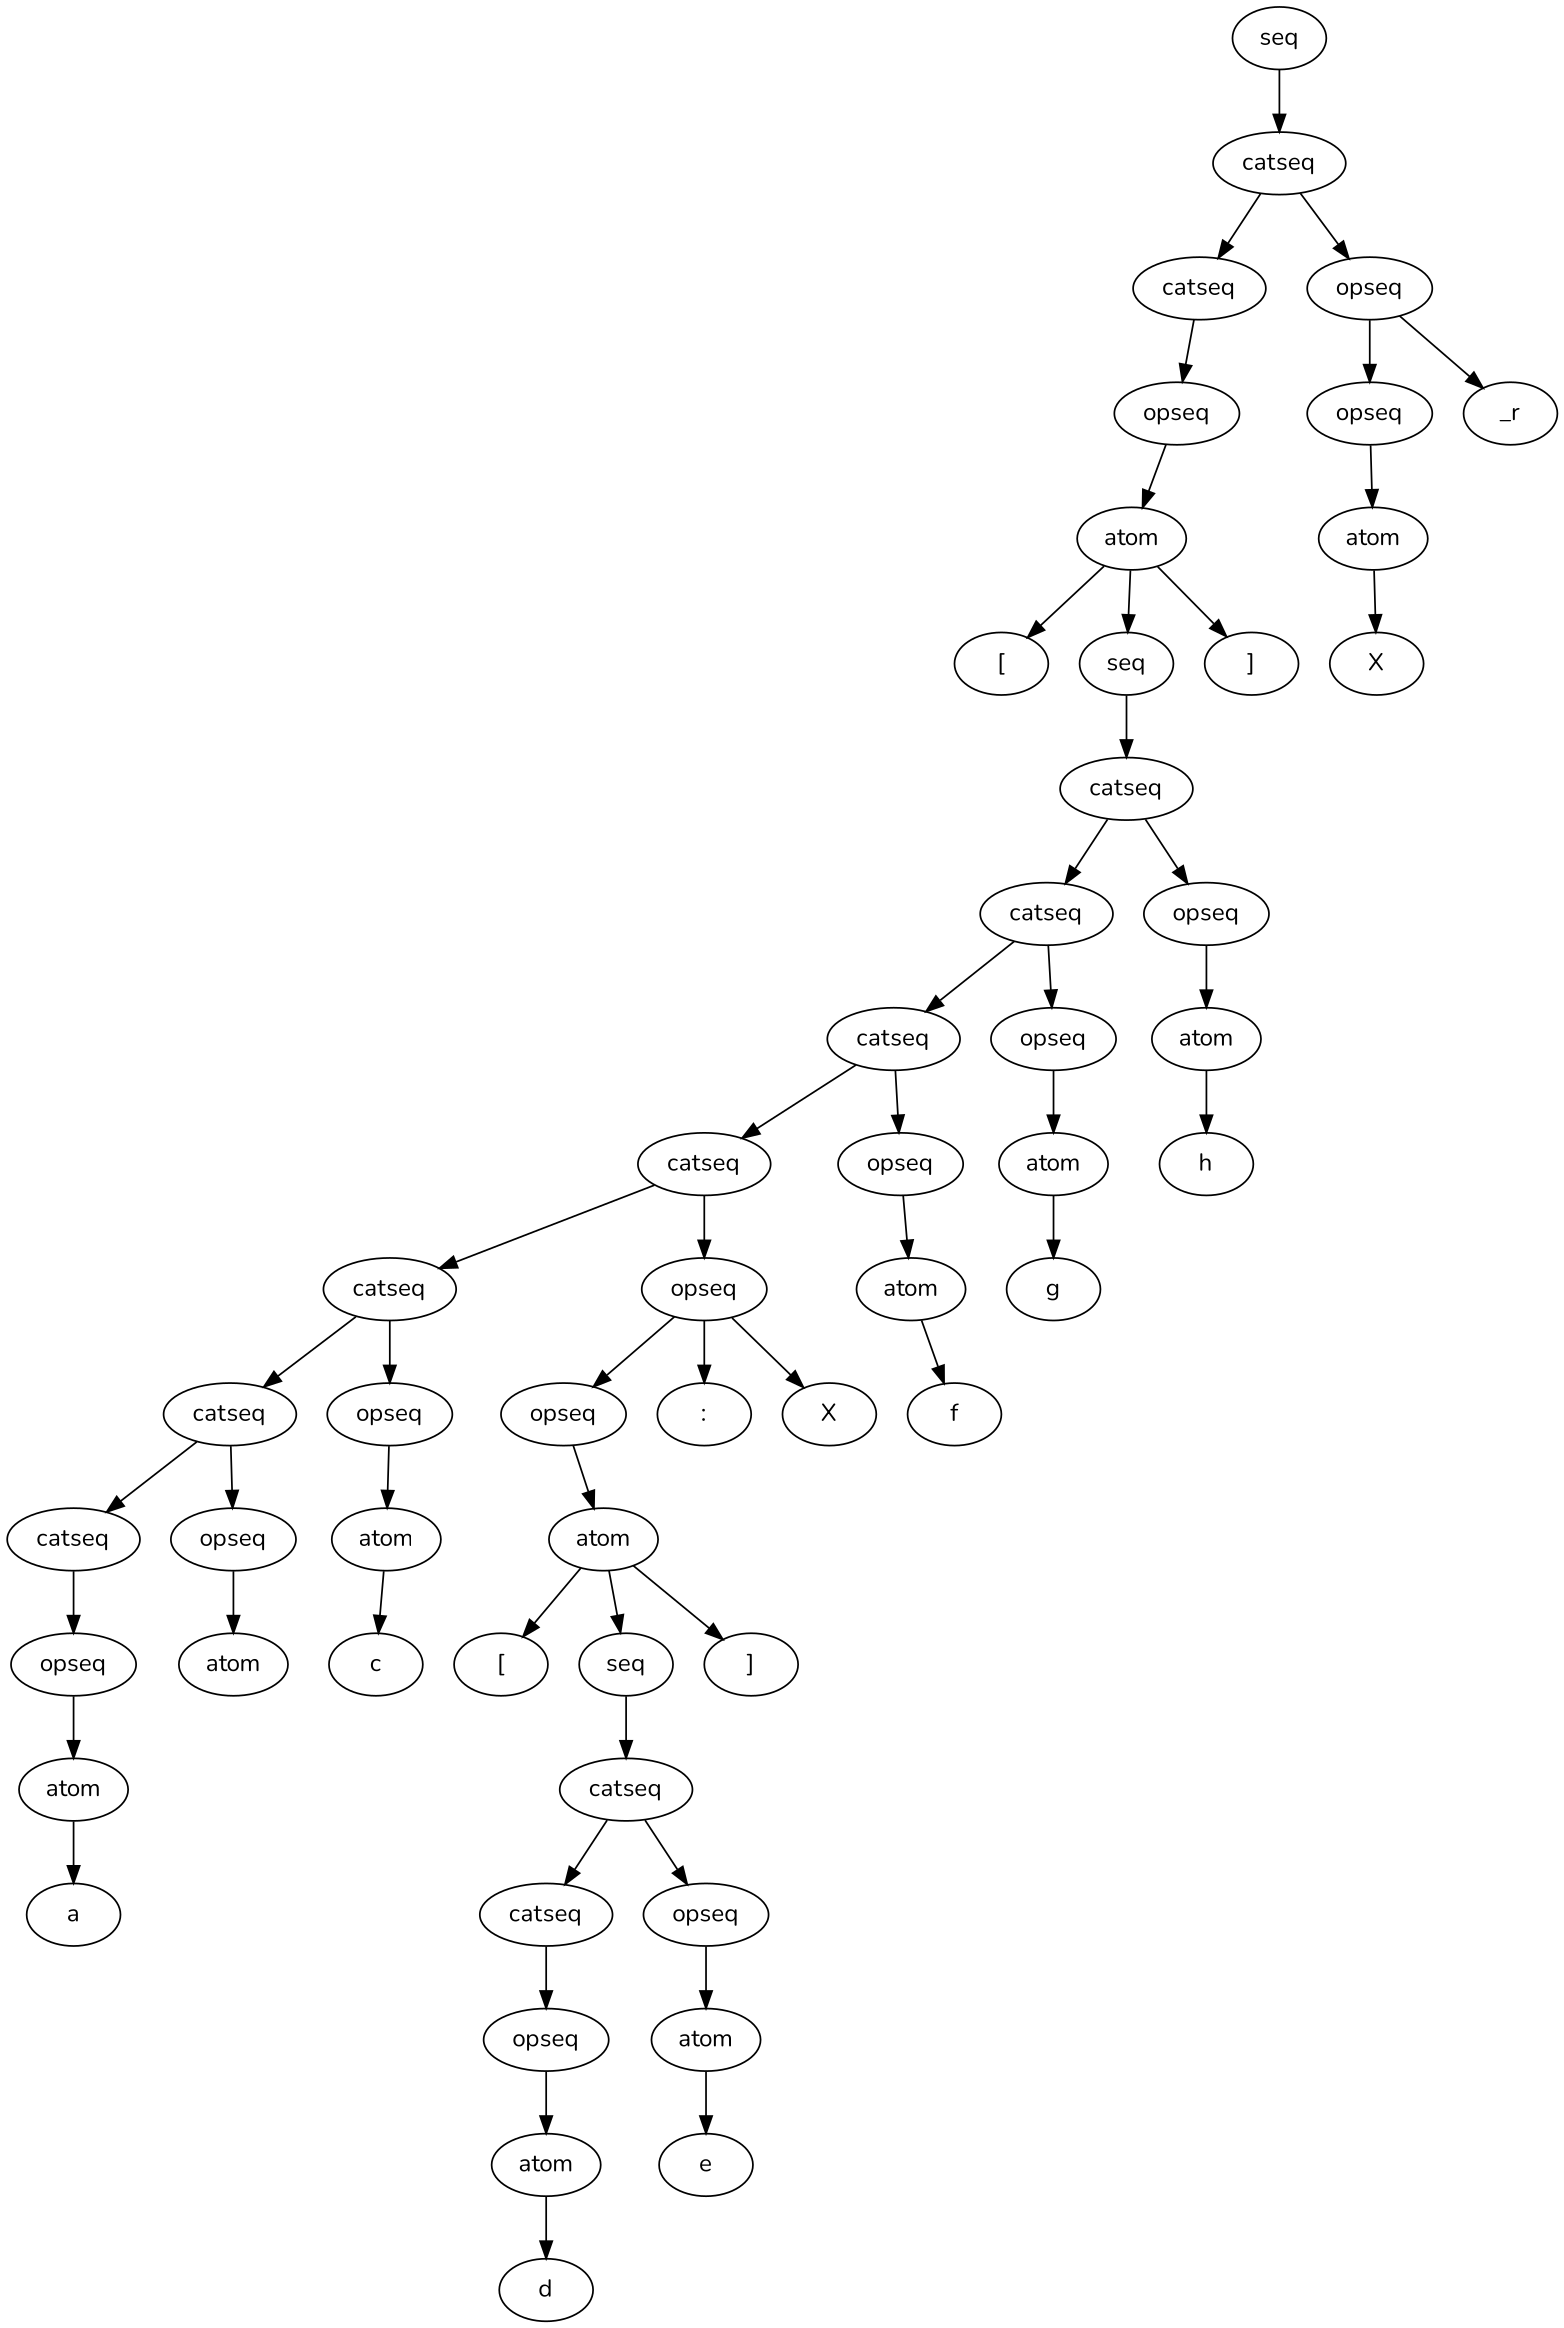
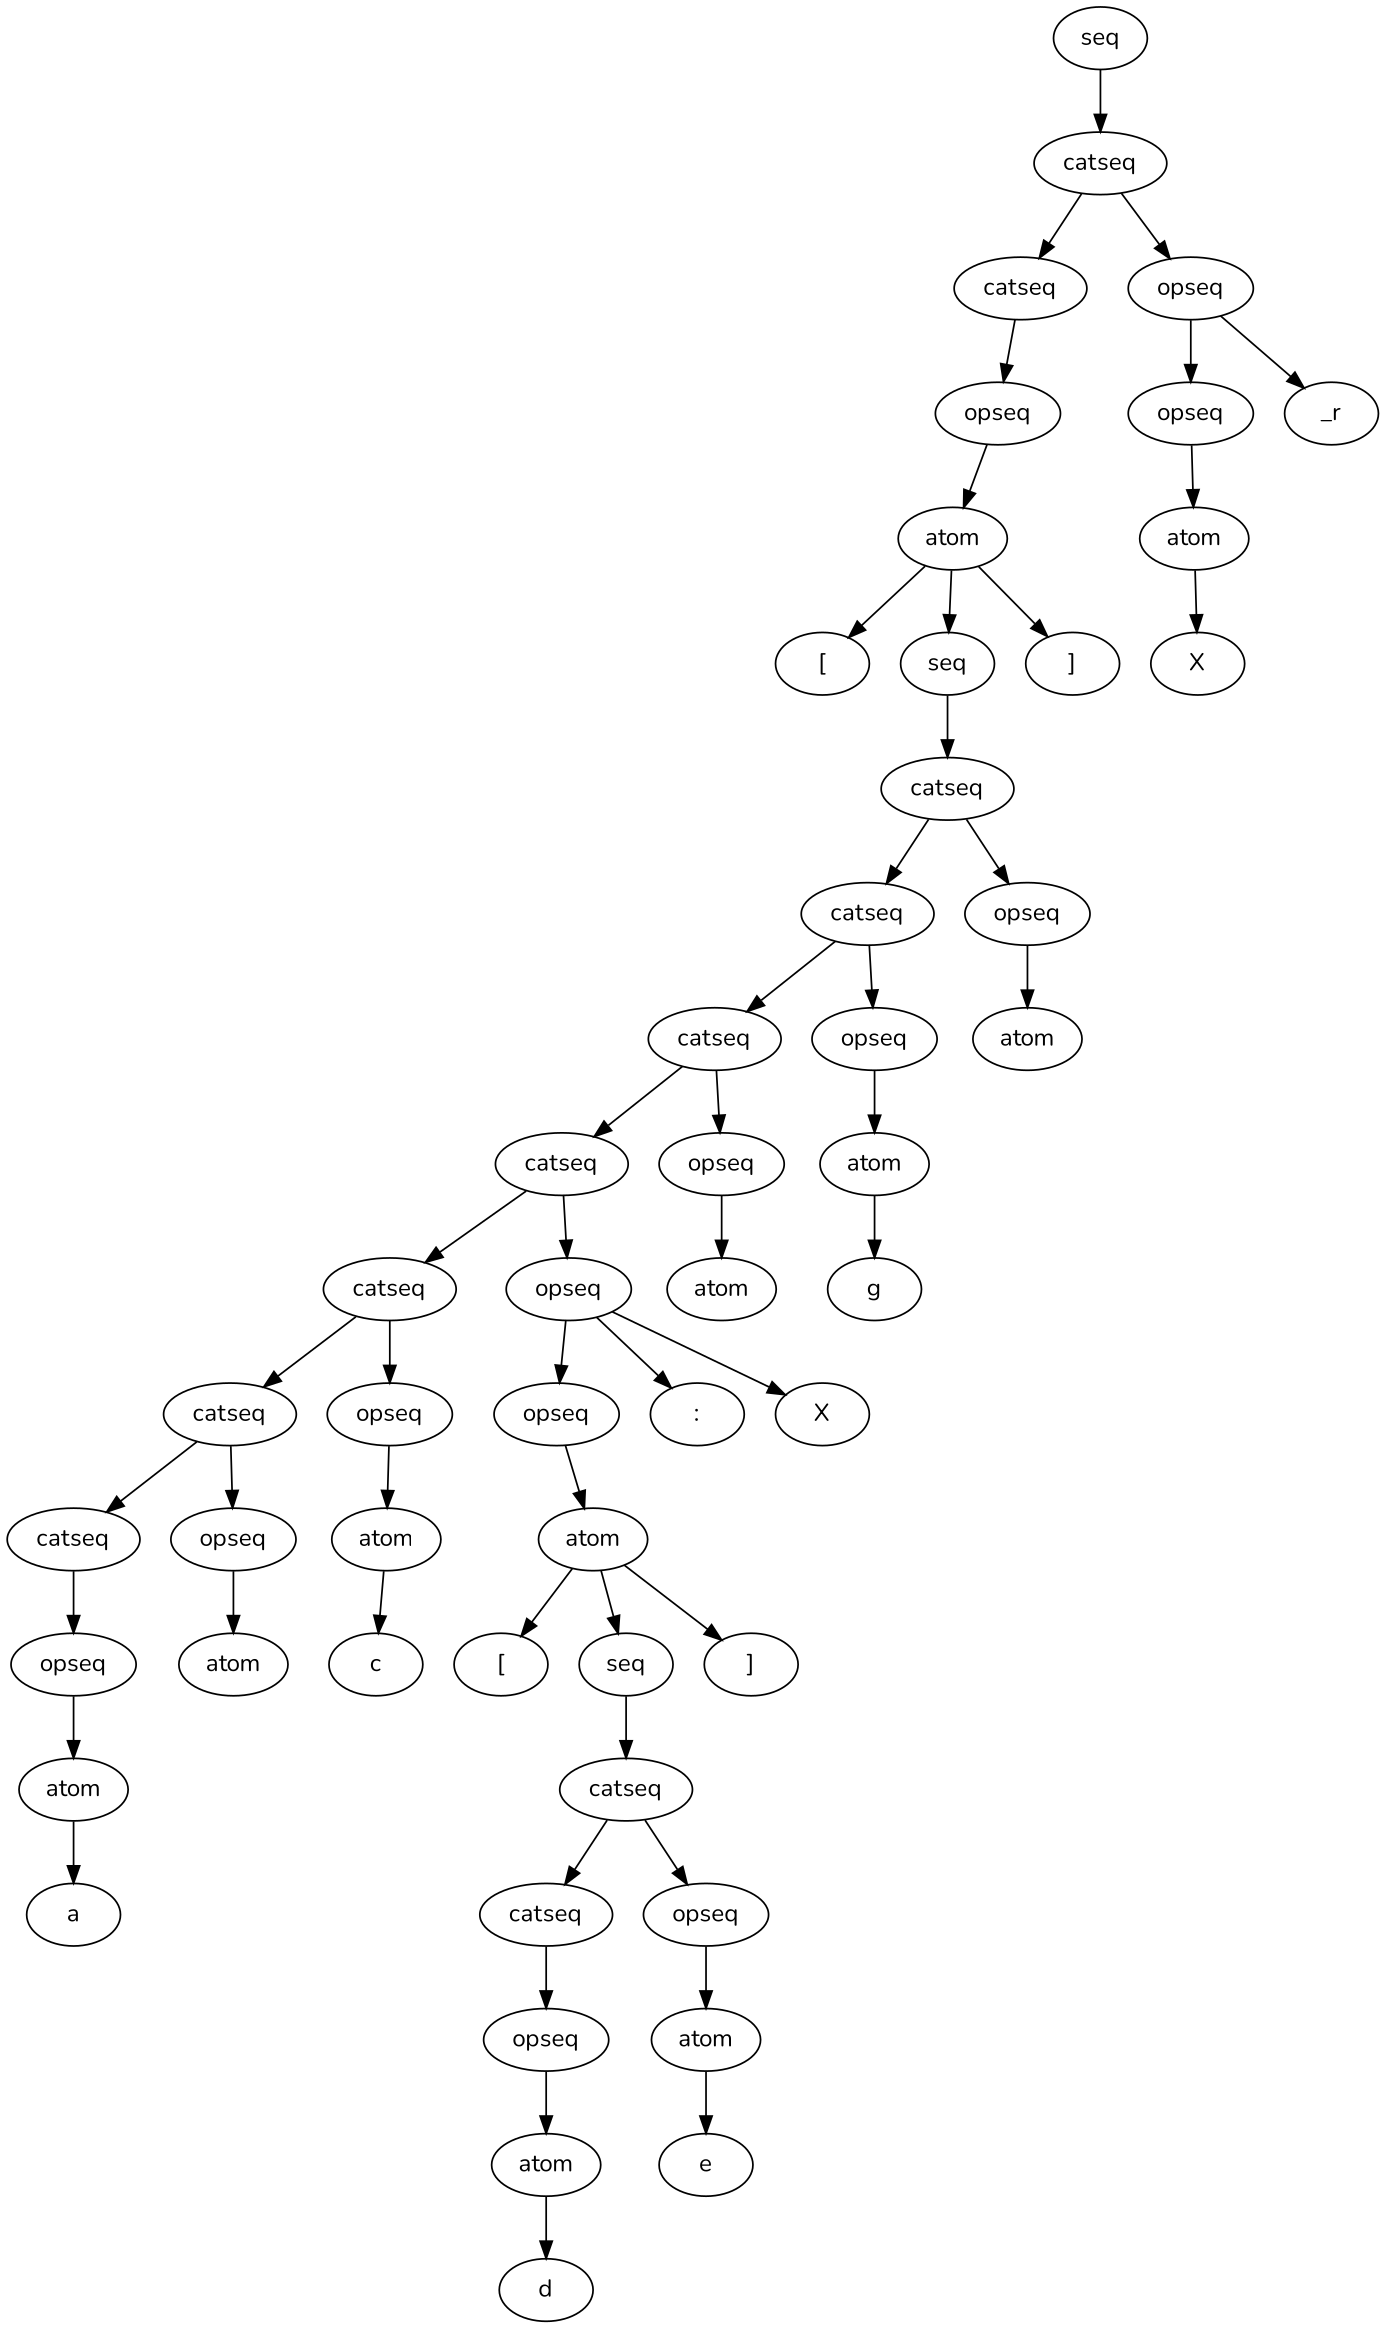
node "h": removed
node "f": removed
